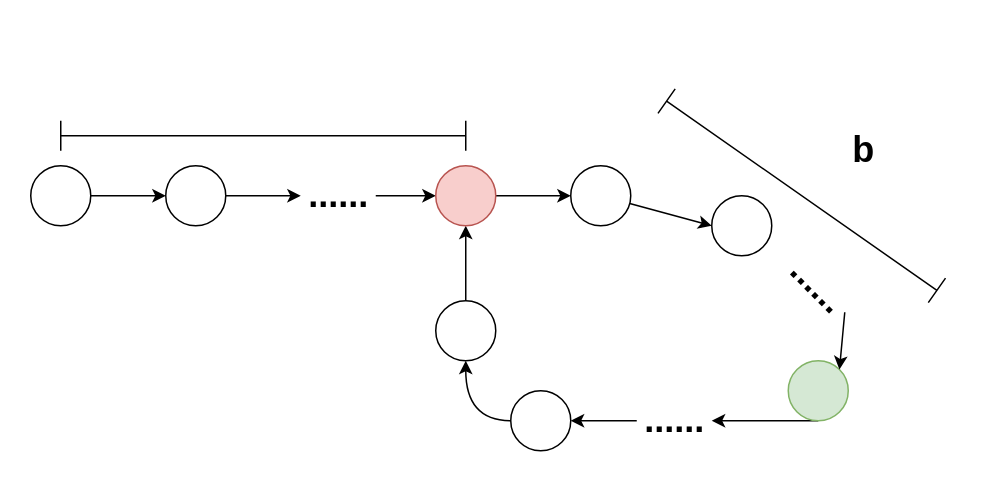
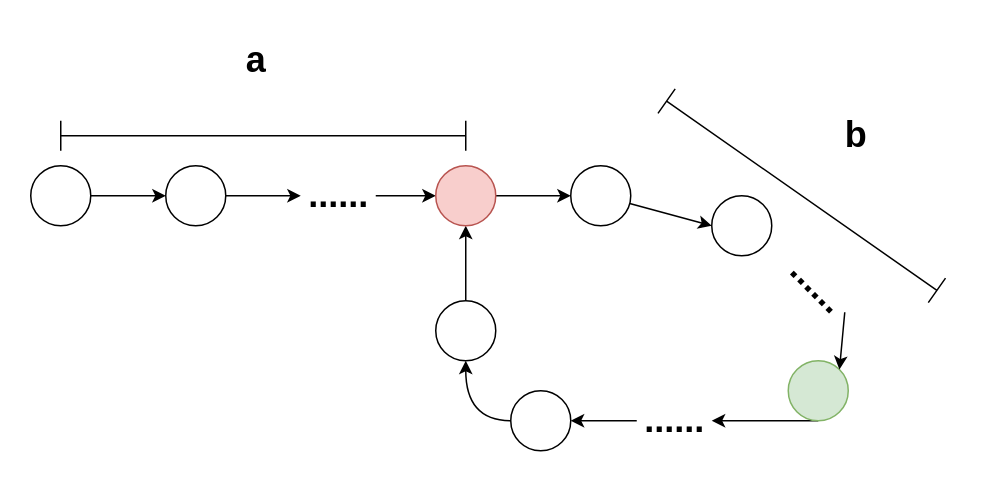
node "a": added
node "b": moved (863, 151) -> (856, 136)
